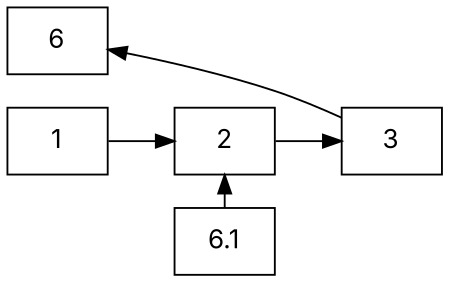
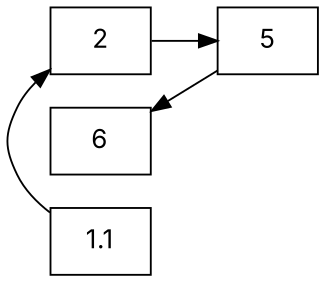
node "1": removed
node "3": label "3" -> "5"
node "6.1": label "6.1" -> "1.1"
